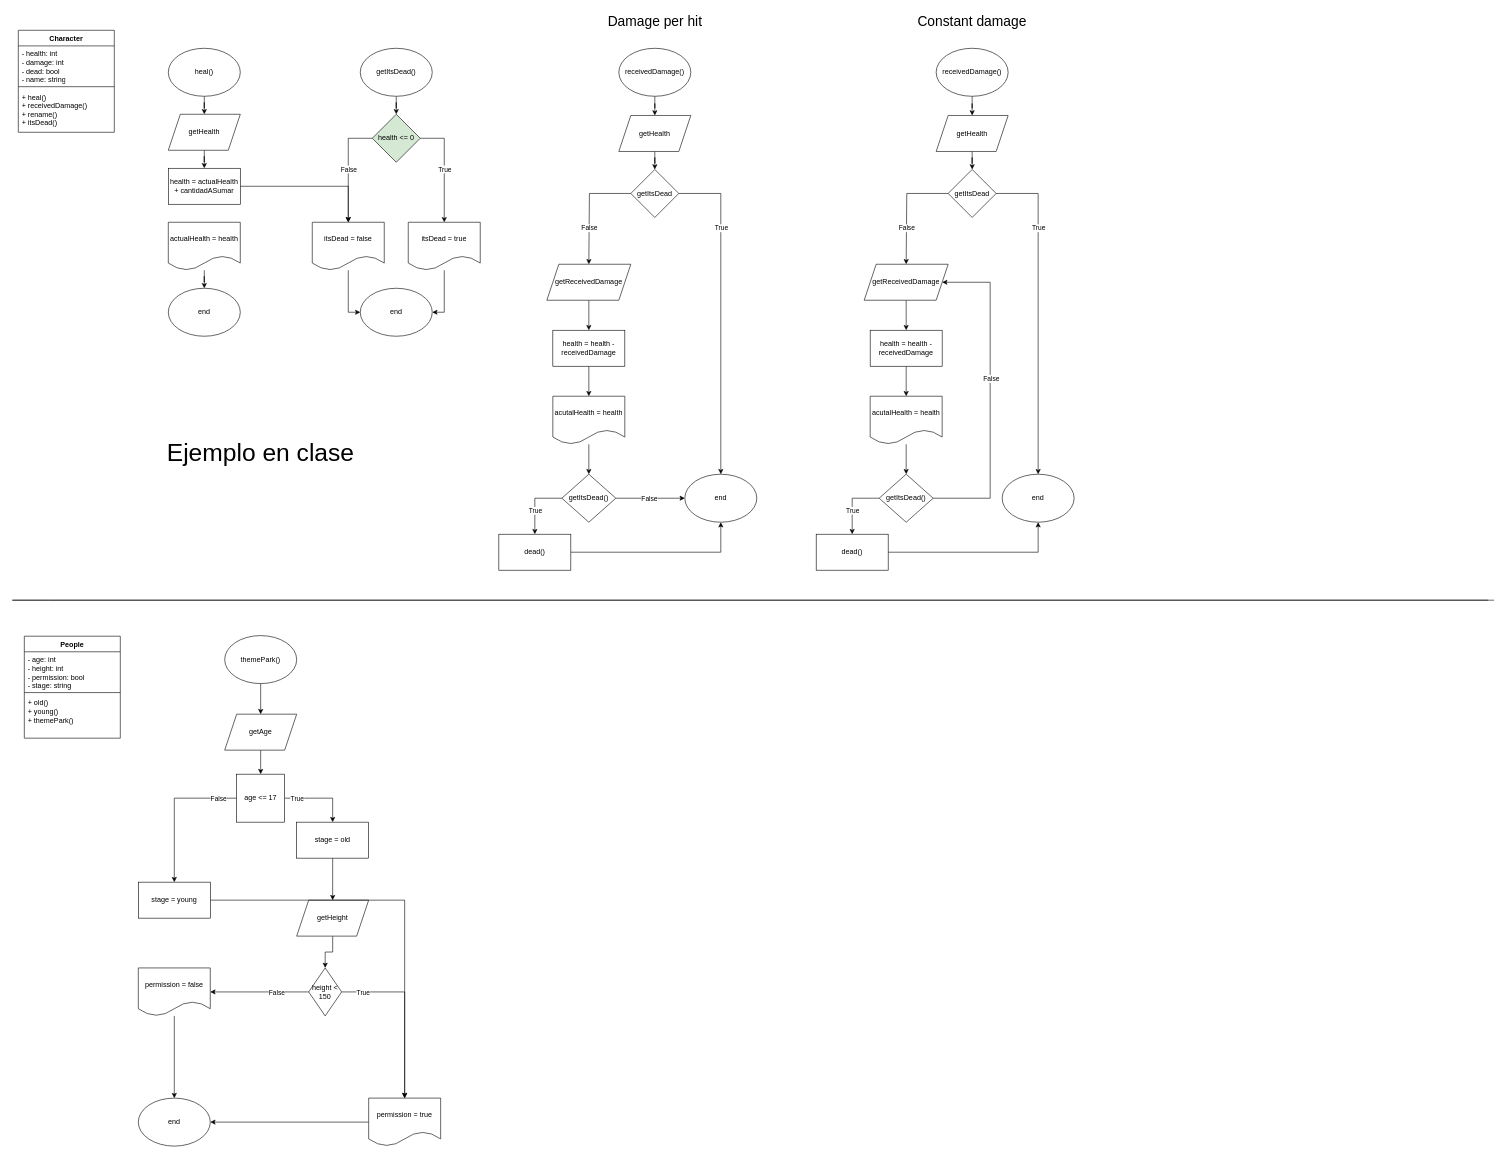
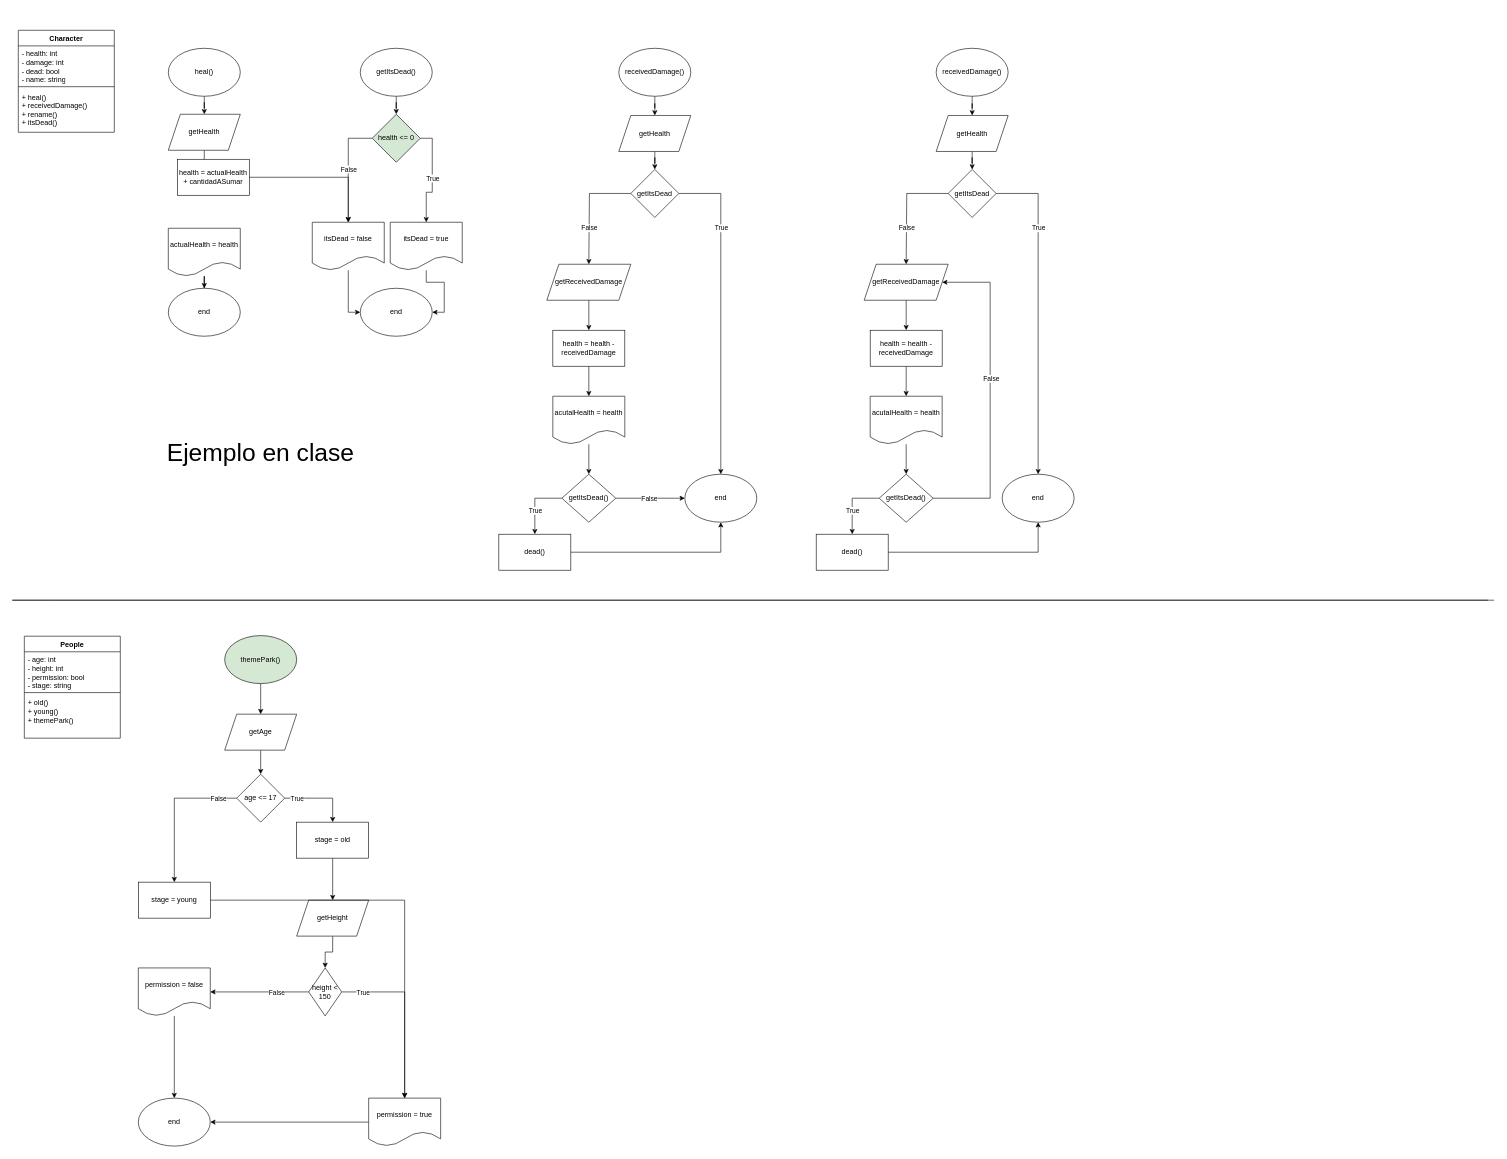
node "Damage per hit": removed
node "Constant damage": removed
node "health = actualHealth + cantidadASumar": moved (204, 186) -> (213, 177)
node "actualHealth = health": moved (204, 246) -> (204, 252)
node "itsDead = true": moved (444, 246) -> (426, 246)
node "themePark()": fillcolor #ffffff -> #d5e8d4
node "age <= 17": shape rectangle -> diamond
